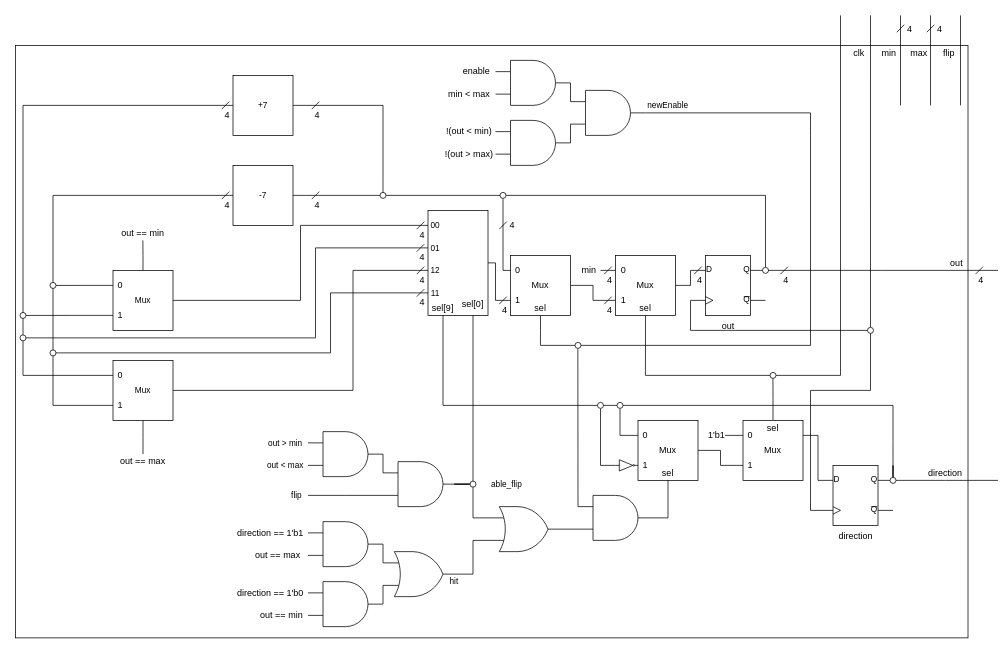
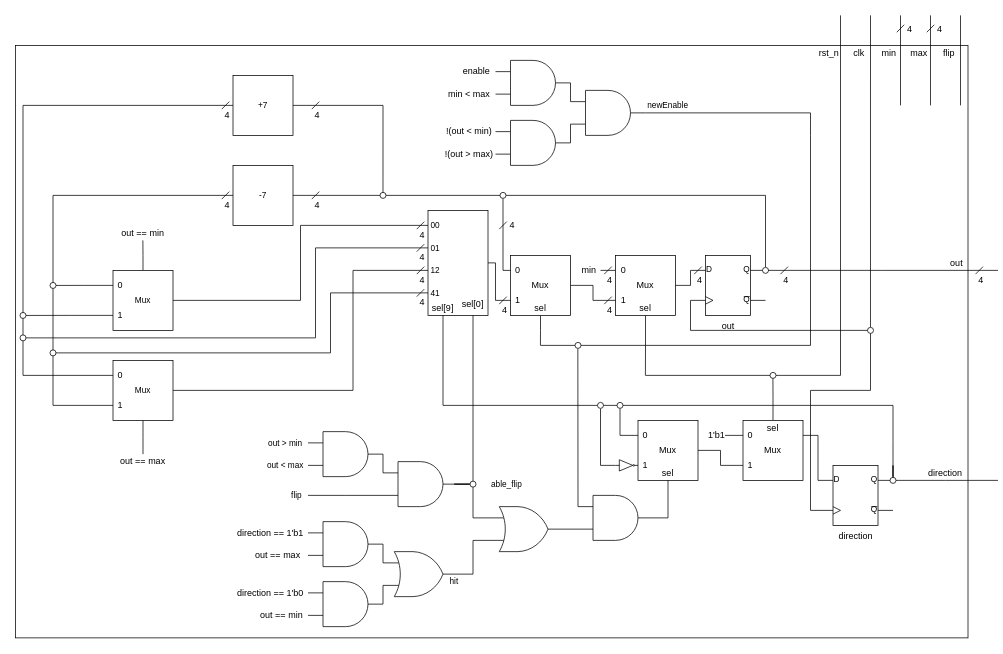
node "rst_n": added
node "11": label "11" -> "41"
